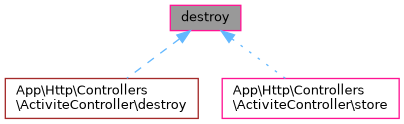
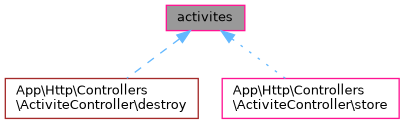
node "destroy": label "destroy" -> "activites"
